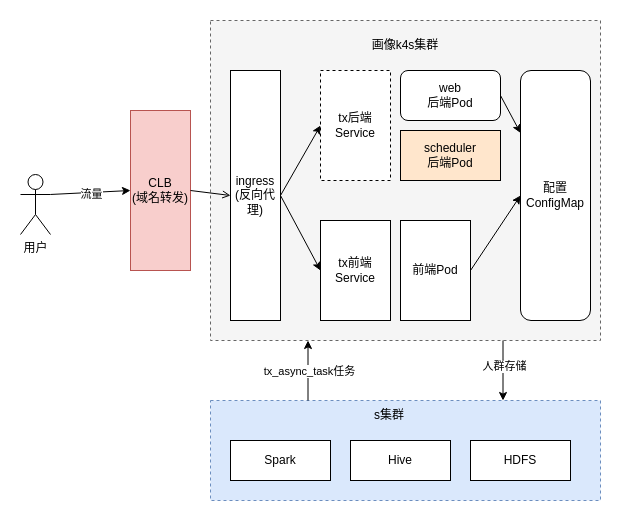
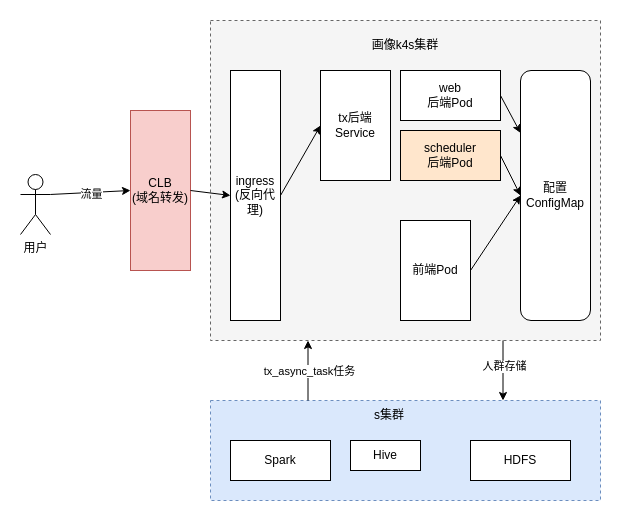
node "web 后端Pod": shape rounded rectangle -> rectangle
node "tx后端Service": style dashed -> solid
edge "scheduler 后端Pod" -> "配置 ConfigMap": added
edge "CLB (域名转发)" -> "ingress (反向代理)": arrowhead open -> classic
edge "ingress (反向代理)" -> "tx前端Service": removed
node "tx前端Service": removed
node "Hive": size 100x40 -> 70x30
